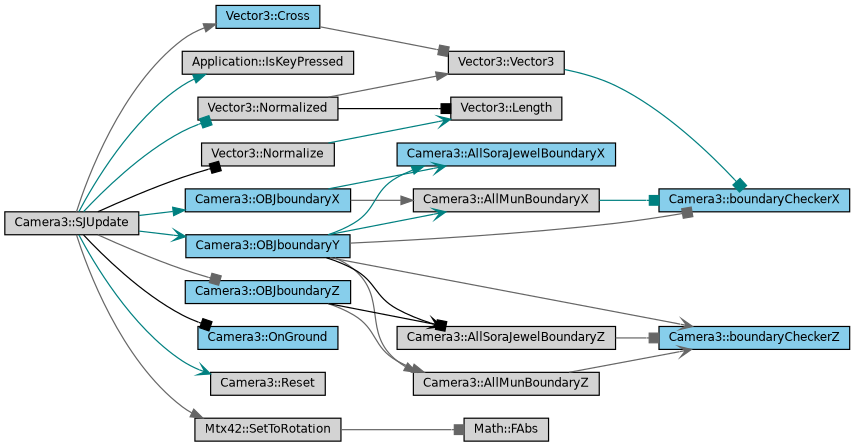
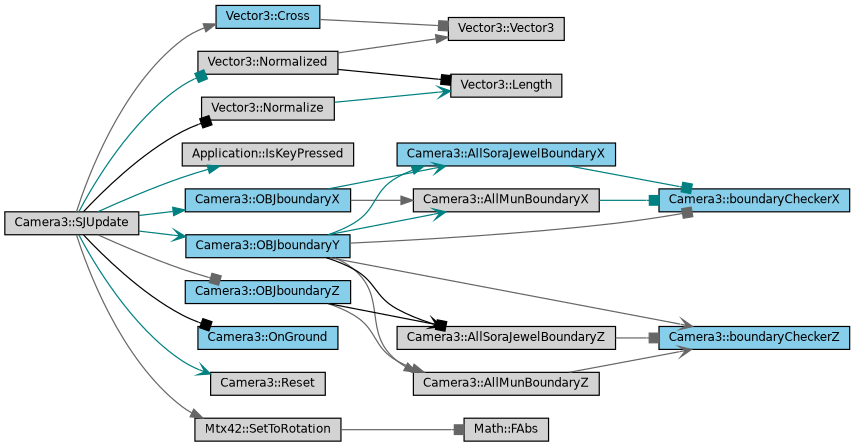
edge "Vector3::Vector3" -> "Camera3::boundaryCheckerX": now "Camera3::AllSoraJewelBoundaryX" -> "Camera3::boundaryCheckerX"
